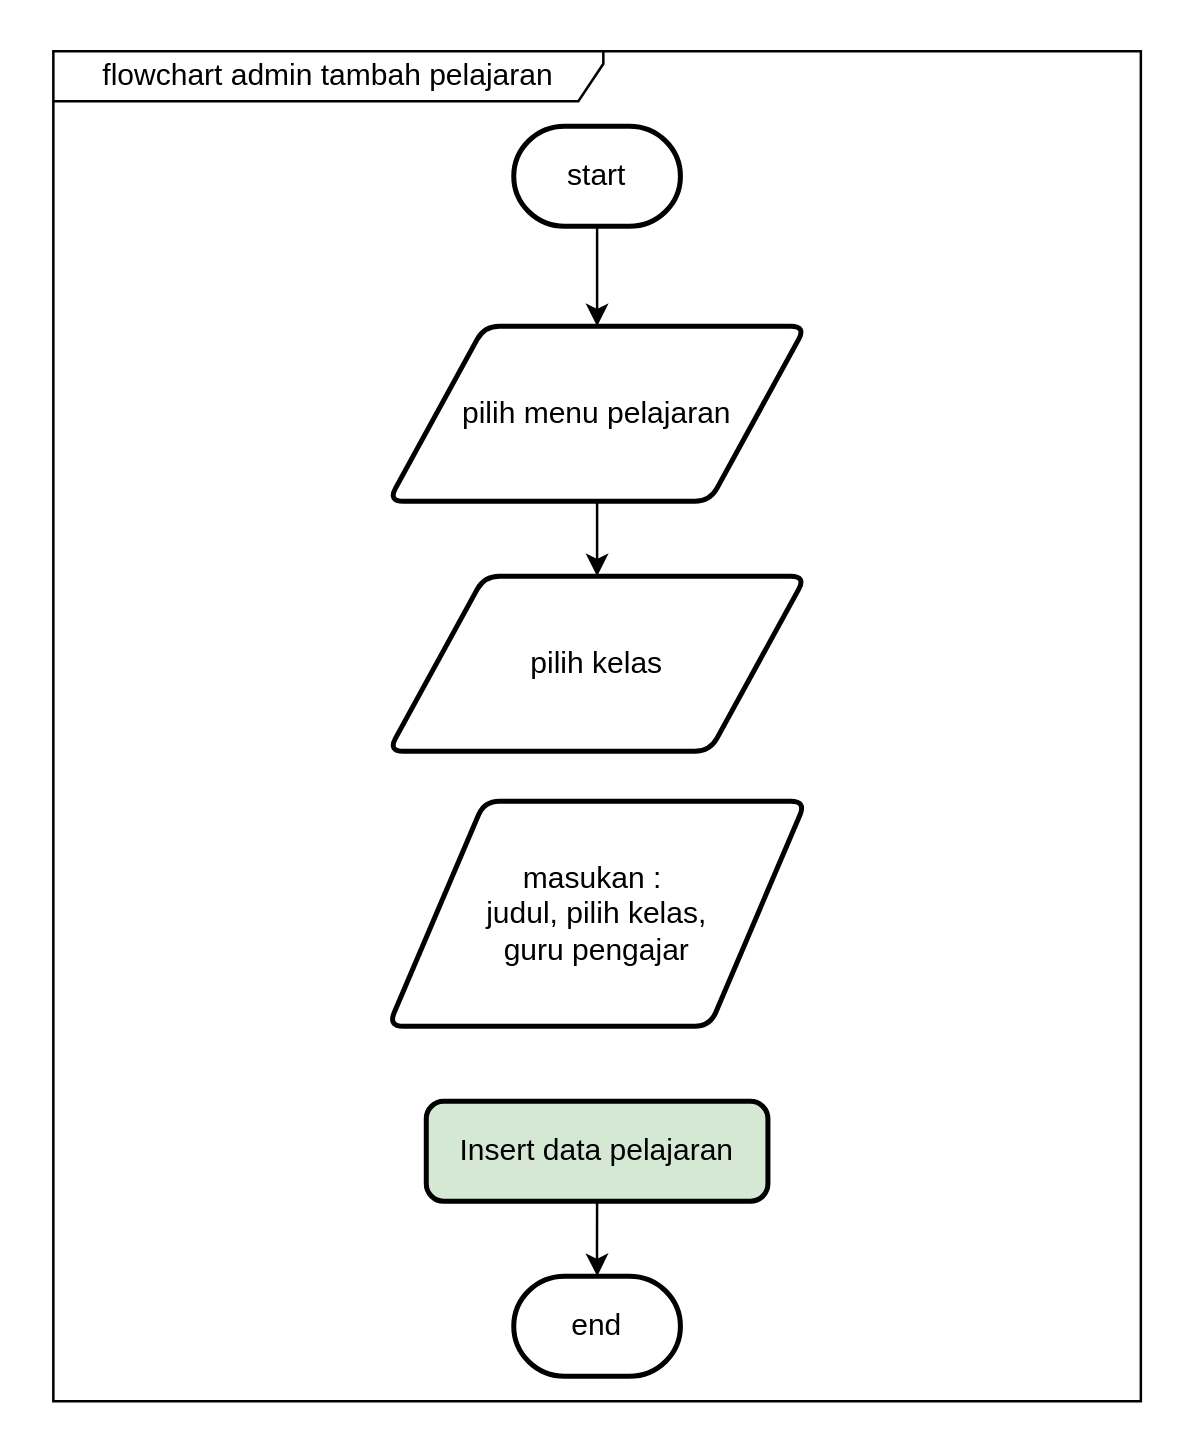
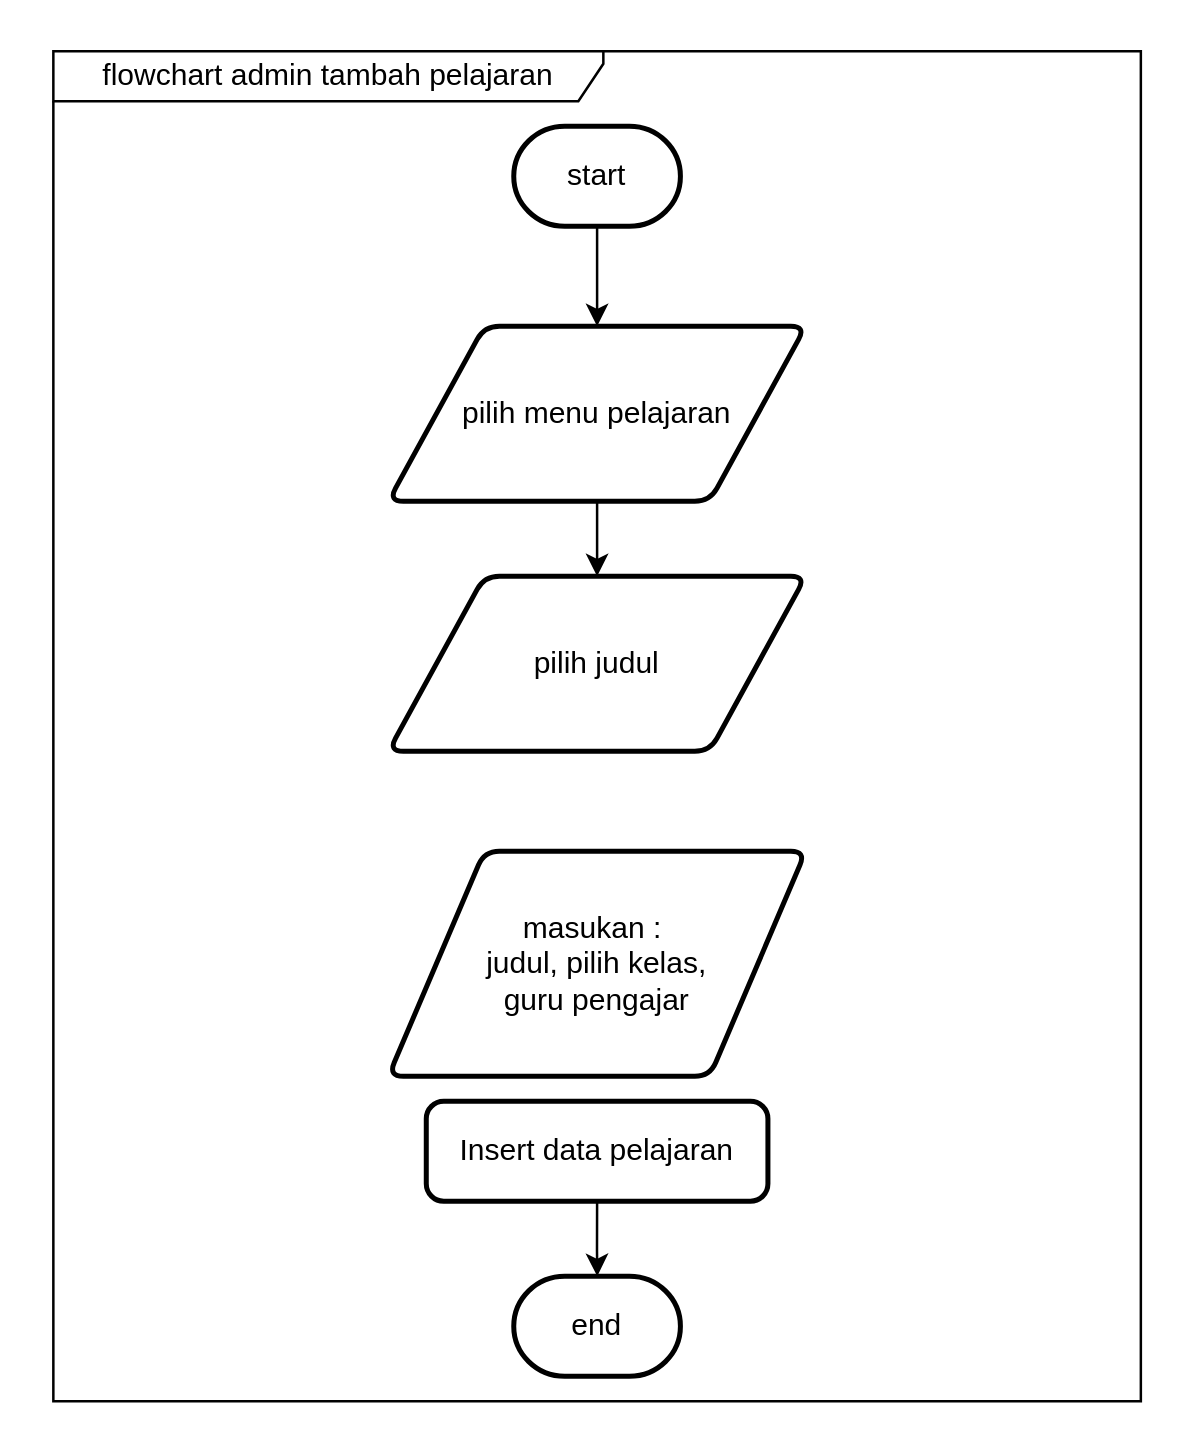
node "pilih kelas": label "pilih kelas" -> "pilih judul"
node "masukan : judul, pilih kelas, guru pengajar": moved (597, 914) -> (597, 964)
node "Insert data pelajaran": fillcolor #d5e8d4 -> #ffffff
